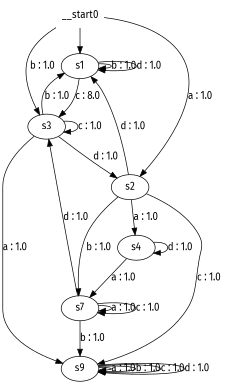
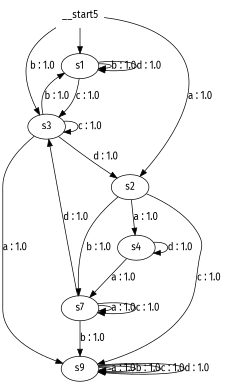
node "__start0": label "__start0" -> "__start5"
edge "s1" -> "s3": label "c : 8.0" -> "c : 1.0"
edge "s2" -> "s1": removed, label "d : 1.0"
